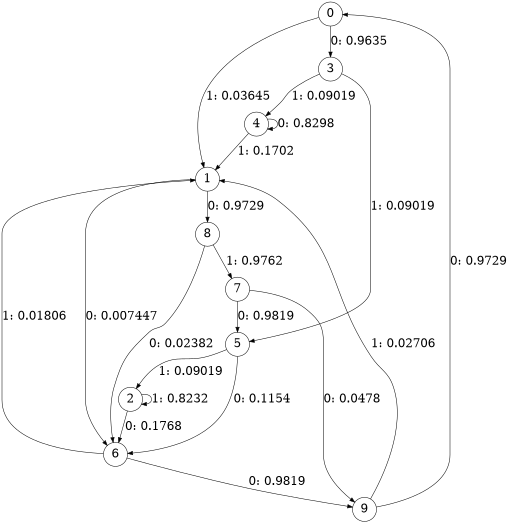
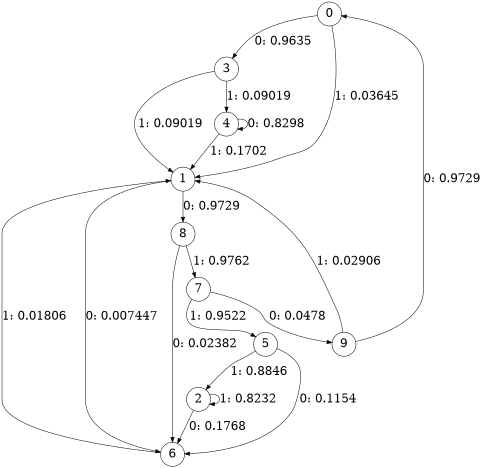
edge "3" -> "5": now "3" -> "1"
edge "7" -> "5": label "0: 0.9819   " -> "1: 0.9522   "
edge "9" -> "1": label "1: 0.02706  " -> "1: 0.02906  "
edge "5" -> "2": label "1: 0.09019  " -> "1: 0.8846   "
edge "6" -> "9": removed, label "0: 0.9819"
